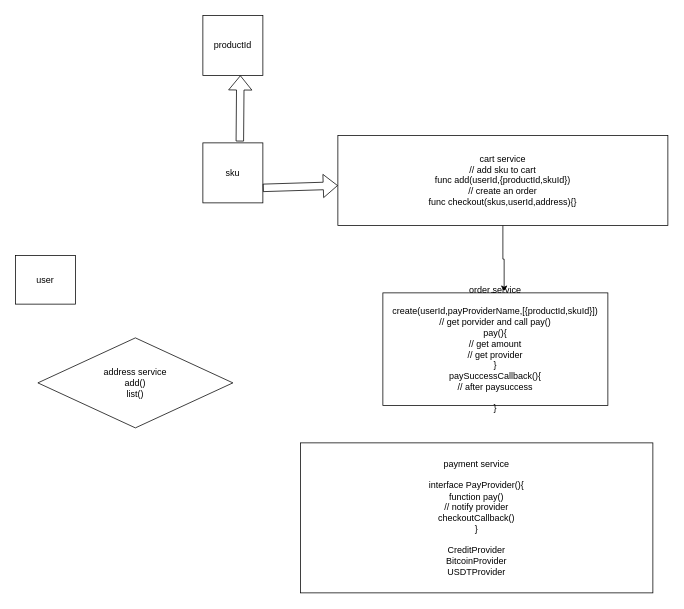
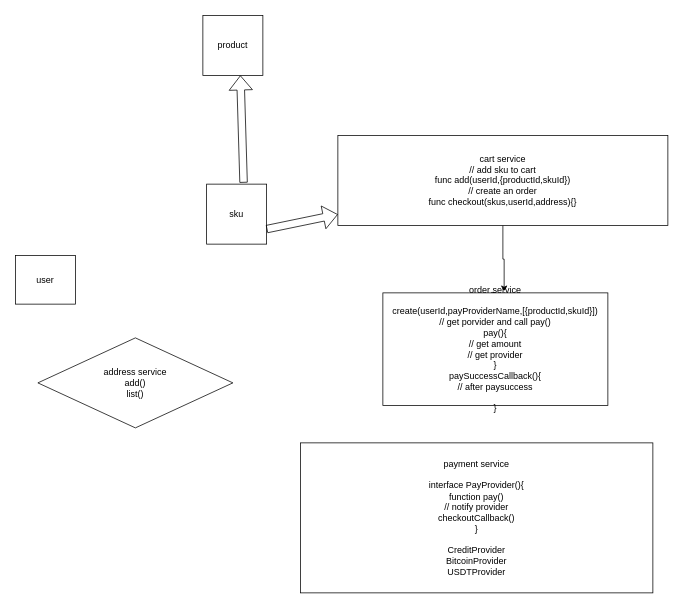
node "productId": label "productId" -> "product"
node "sku": moved (233, 173) -> (237, 214)
